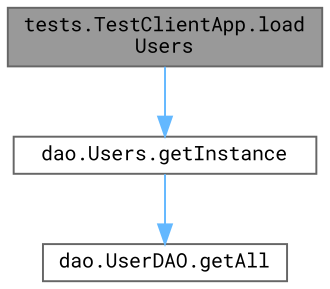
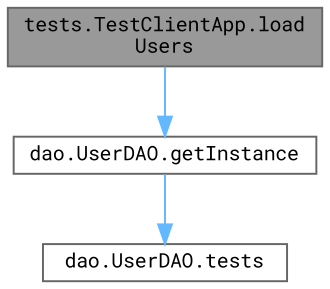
node "dao.Users.getInstance": label "dao.Users.getInstance" -> "dao.UserDAO.getInstance"
node "dao.UserDAO.getAll": label "dao.UserDAO.getAll" -> "dao.UserDAO.tests"
